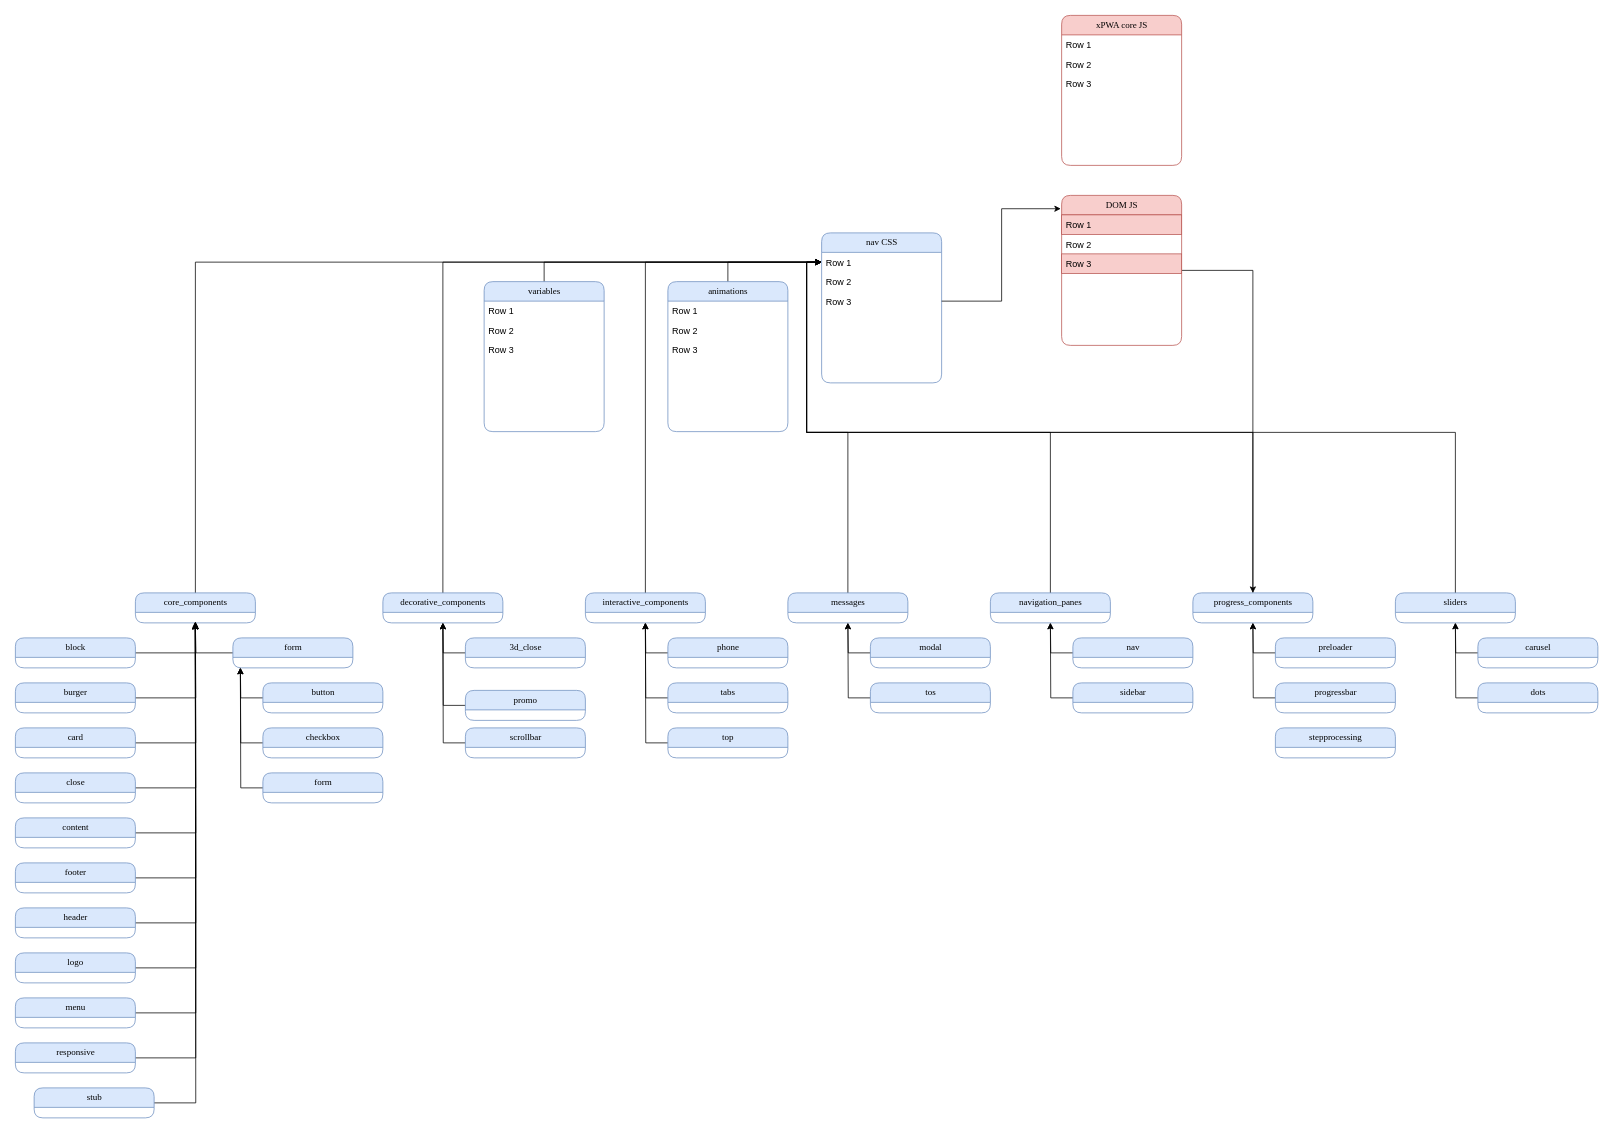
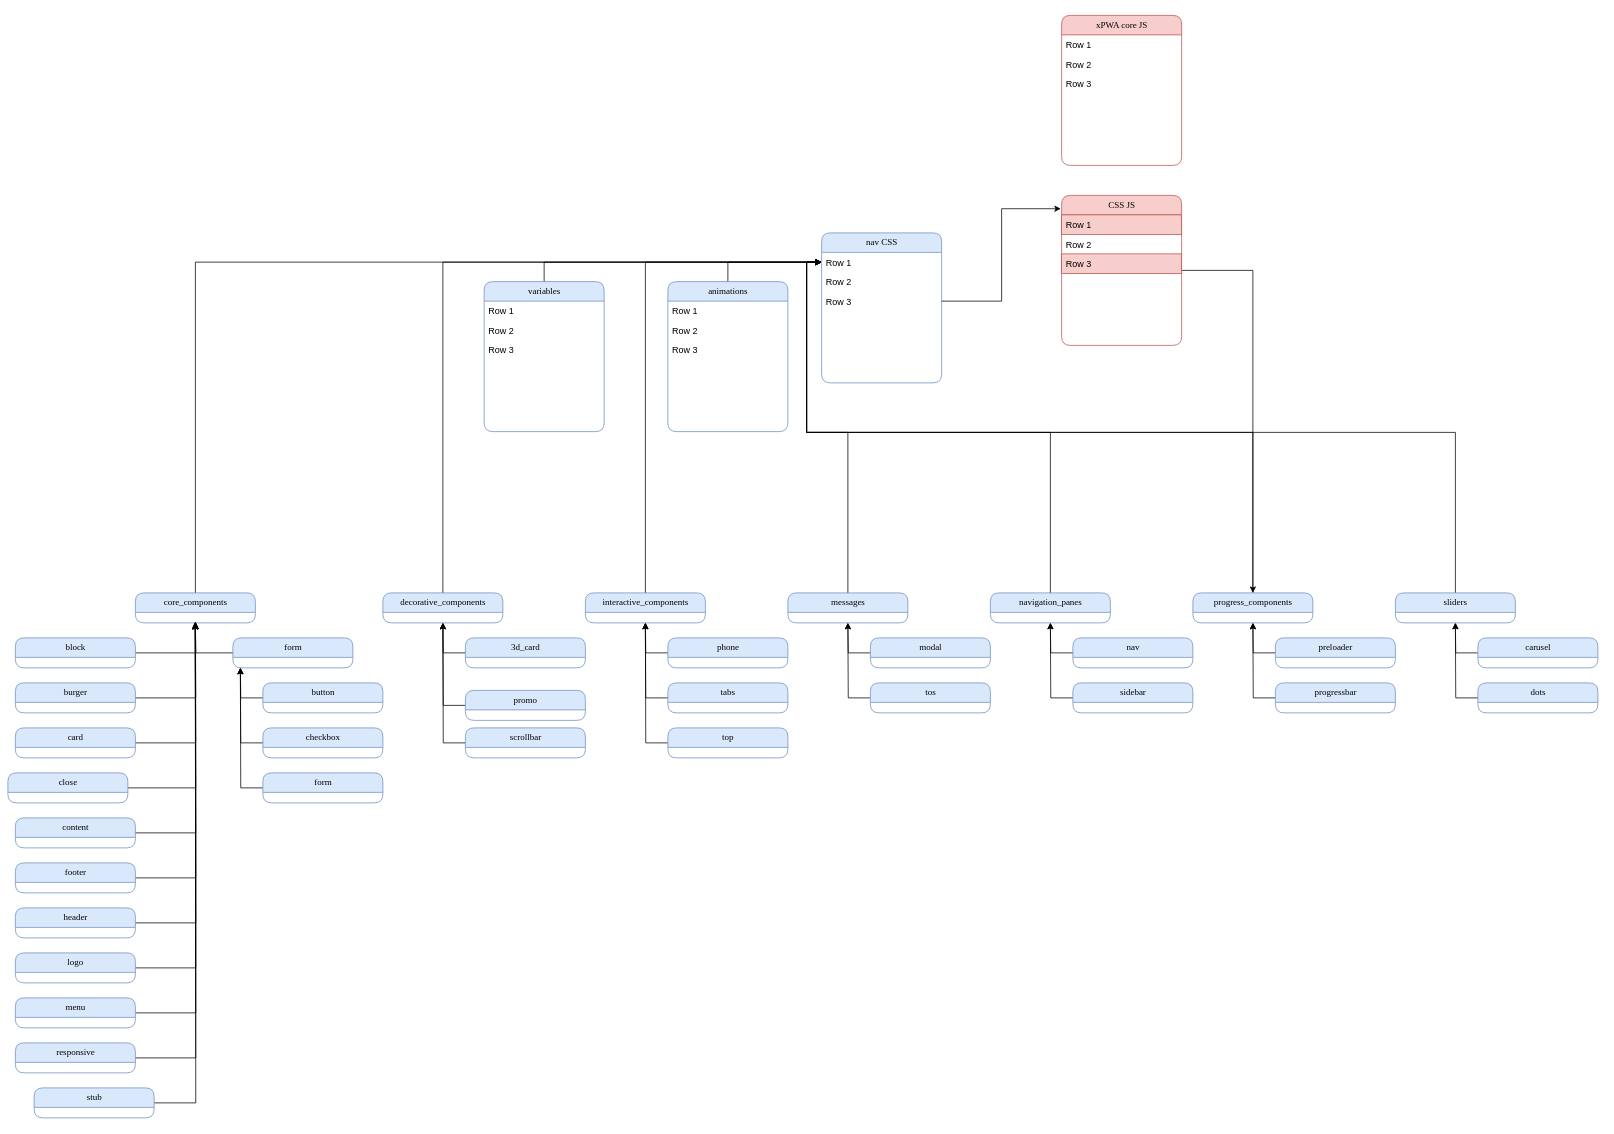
node "DOM JS": label "DOM JS" -> "CSS JS"
node "3d_close": label "3d_close" -> "3d_card"
node "stepprocessing": removed
node "close": moved (75, 788) -> (68, 788)
